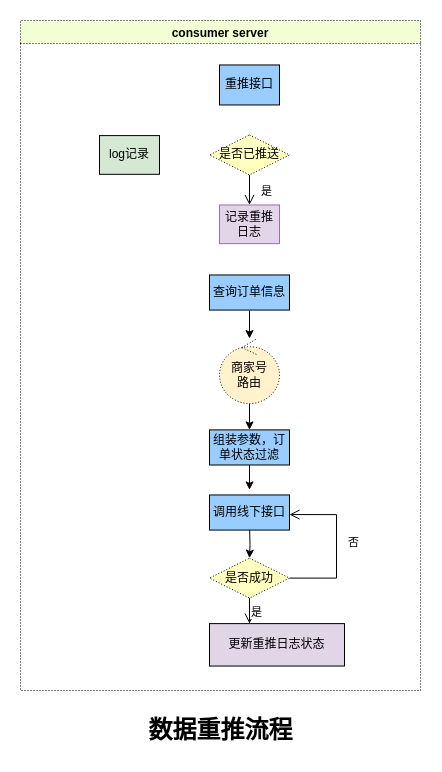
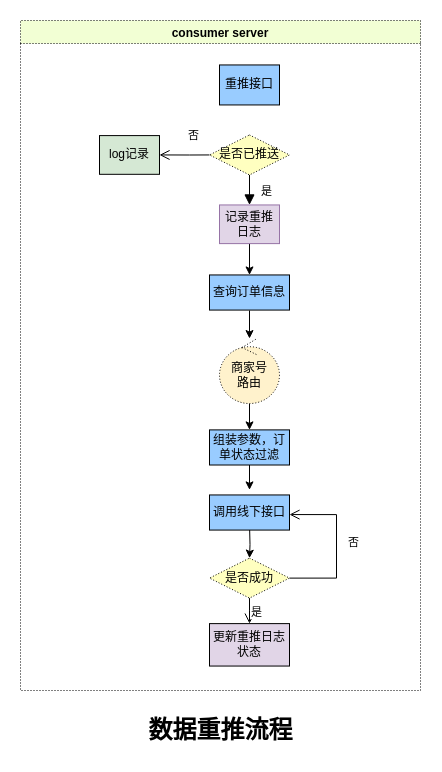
edge "是否已推送" -> "log记录": added, label "否"
edge "是否已推送" -> "记录重推日志": arrowhead open -> block
edge "记录重推日志" -> "查询订单信息": added
node "更新重推日志状态": size 135x42 -> 80x42
